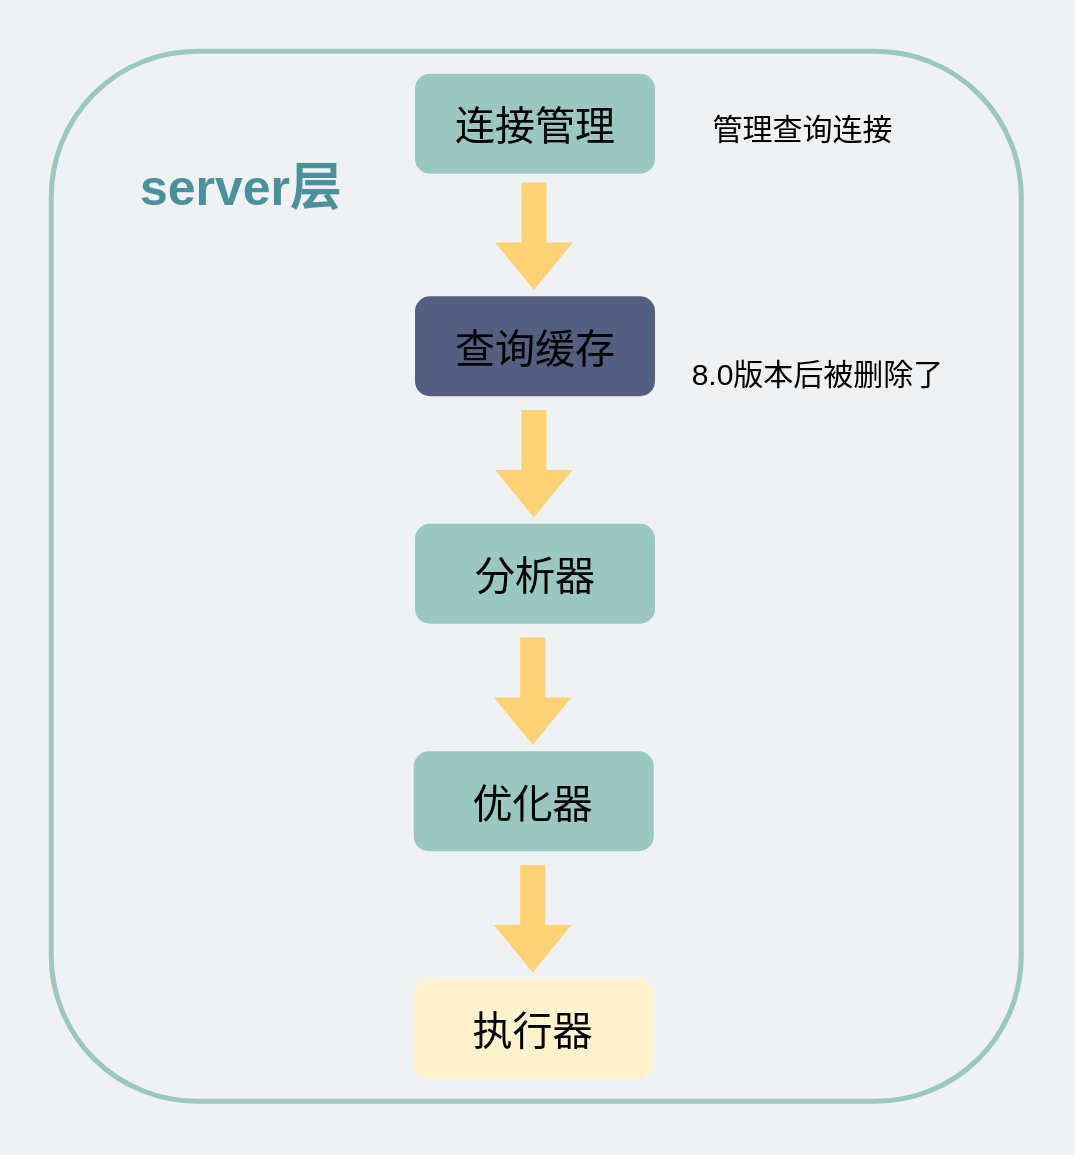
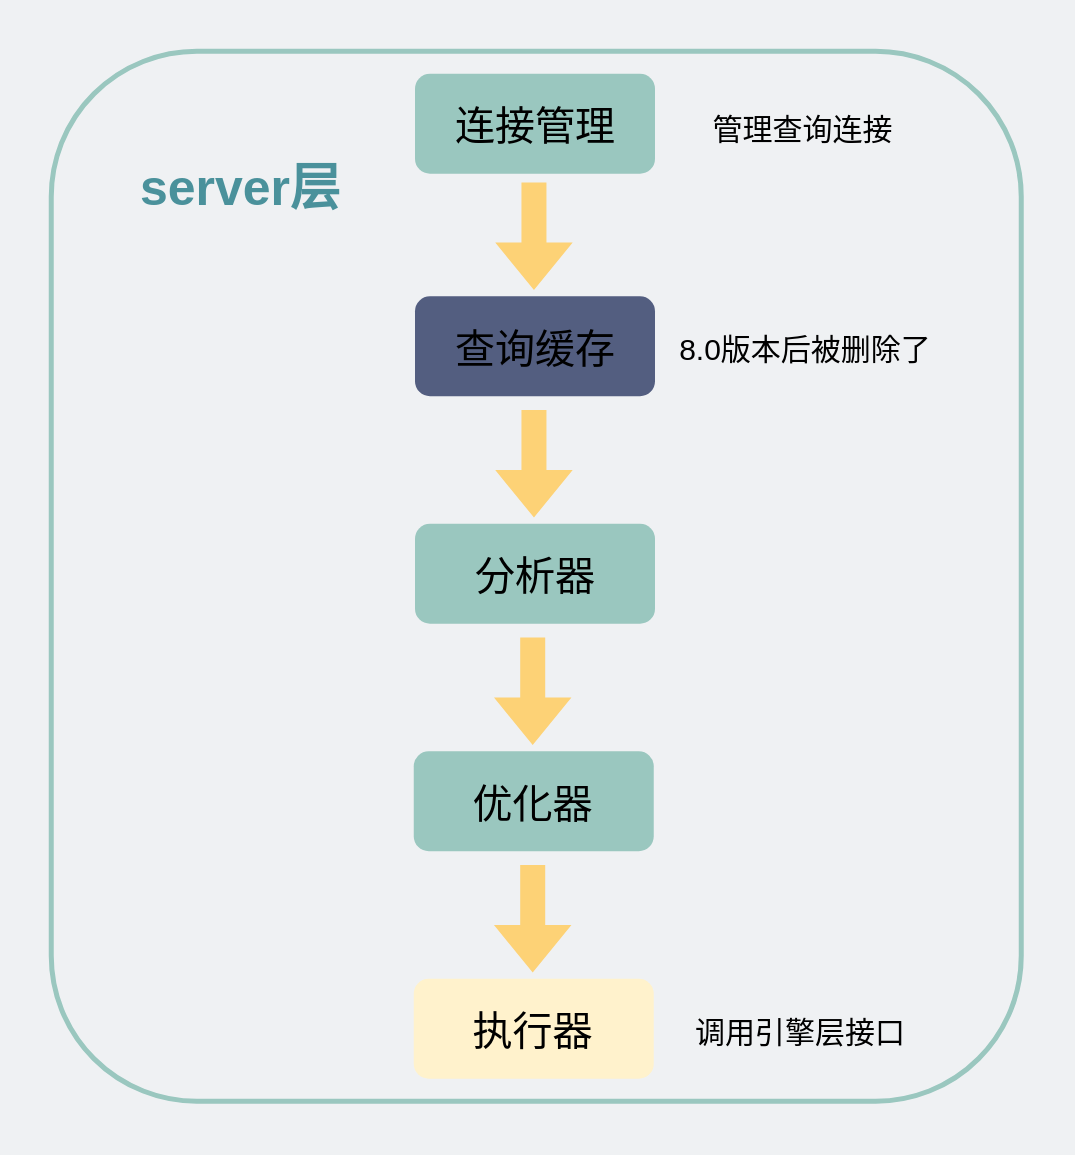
node "8.0版本后被删除了": moved (819, 371) -> (806, 346)
node "调用引擎层接口": added
